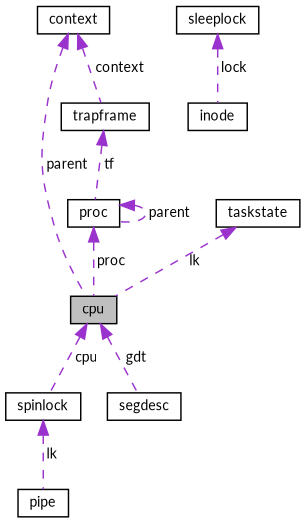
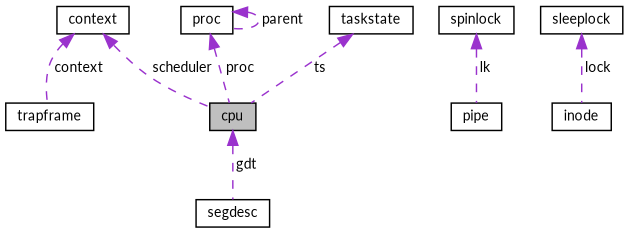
edge "cpu" -> "context": label " parent" -> " scheduler"
edge "proc" -> "trapframe": removed, label "tf"
edge "cpu" -> "taskstate": label " lk" -> " ts"
edge "spinlock" -> "cpu": removed, label "cpu"
